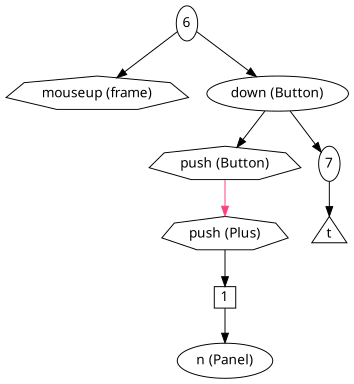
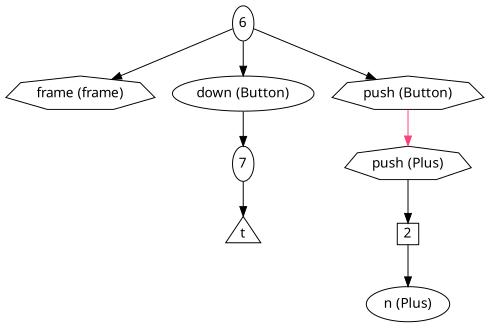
node "mouseup (frame)": label "mouseup (frame)" -> "frame (frame)"
edge "down (Button)" -> "push (Button)": now "6" -> "push (Button)"
node "1": label "1" -> "2"
node "n (Panel)": label "n (Panel)" -> "n (Plus)"
